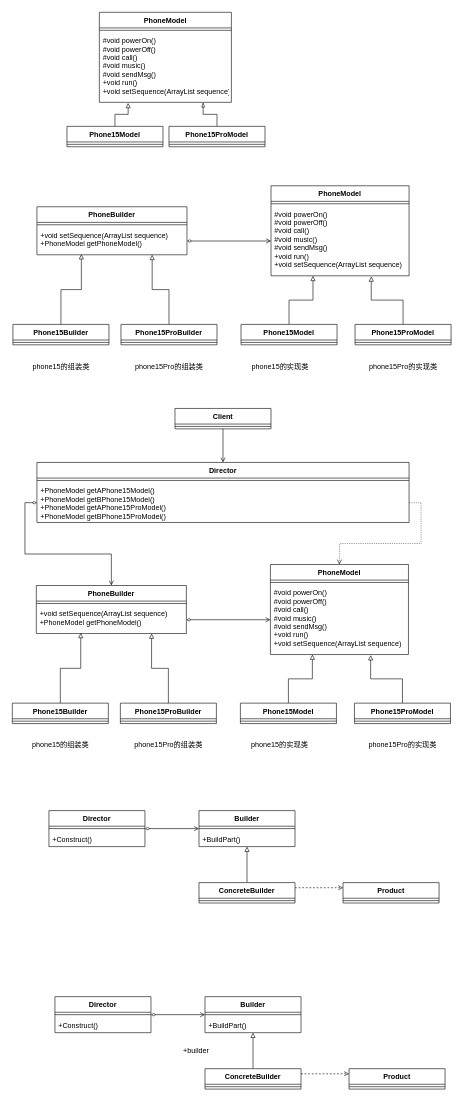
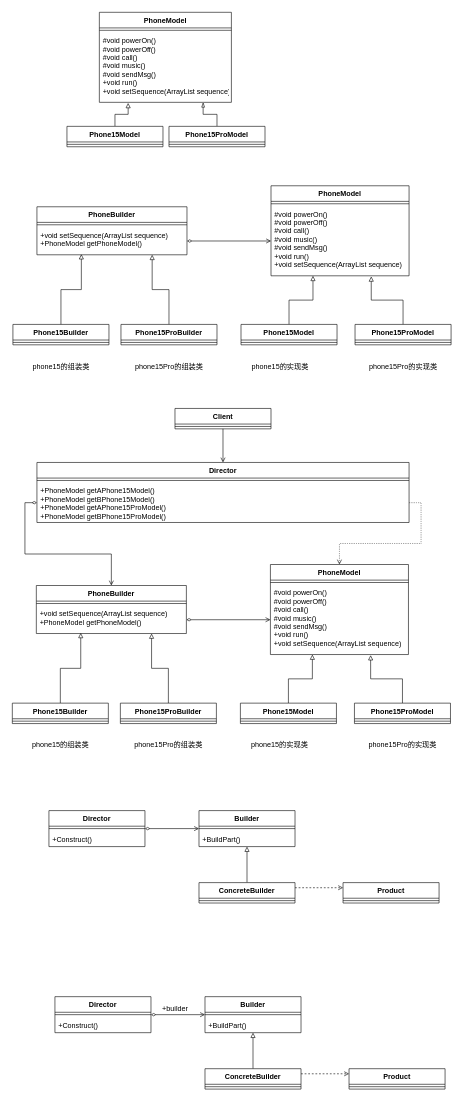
node "+builder": moved (196, 1050) -> (175, 1008)
